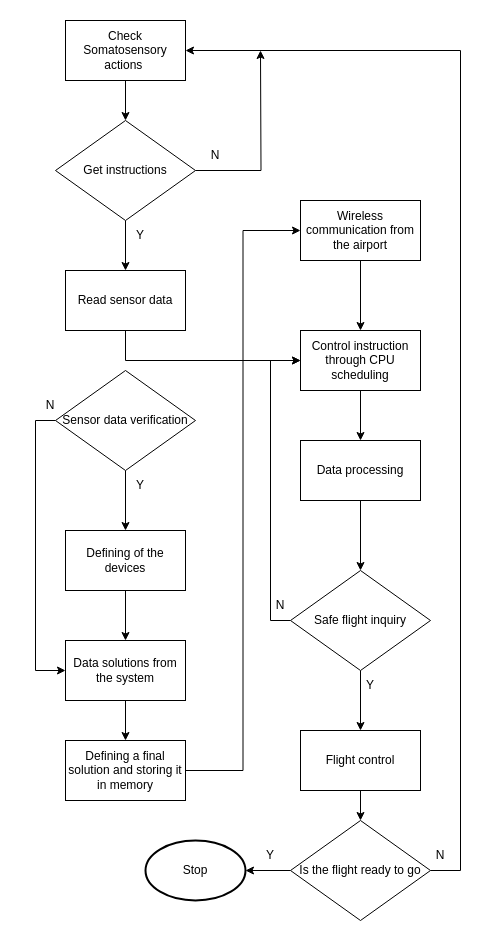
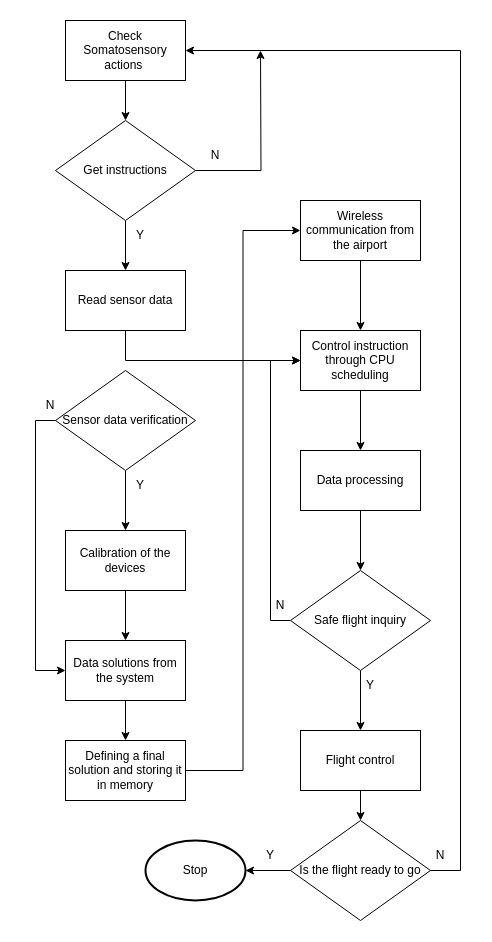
node "Data processing": moved (361, 471) -> (361, 481)
node "Defining of the devices": label "Defining of the devices" -> "Calibration of the devices"
